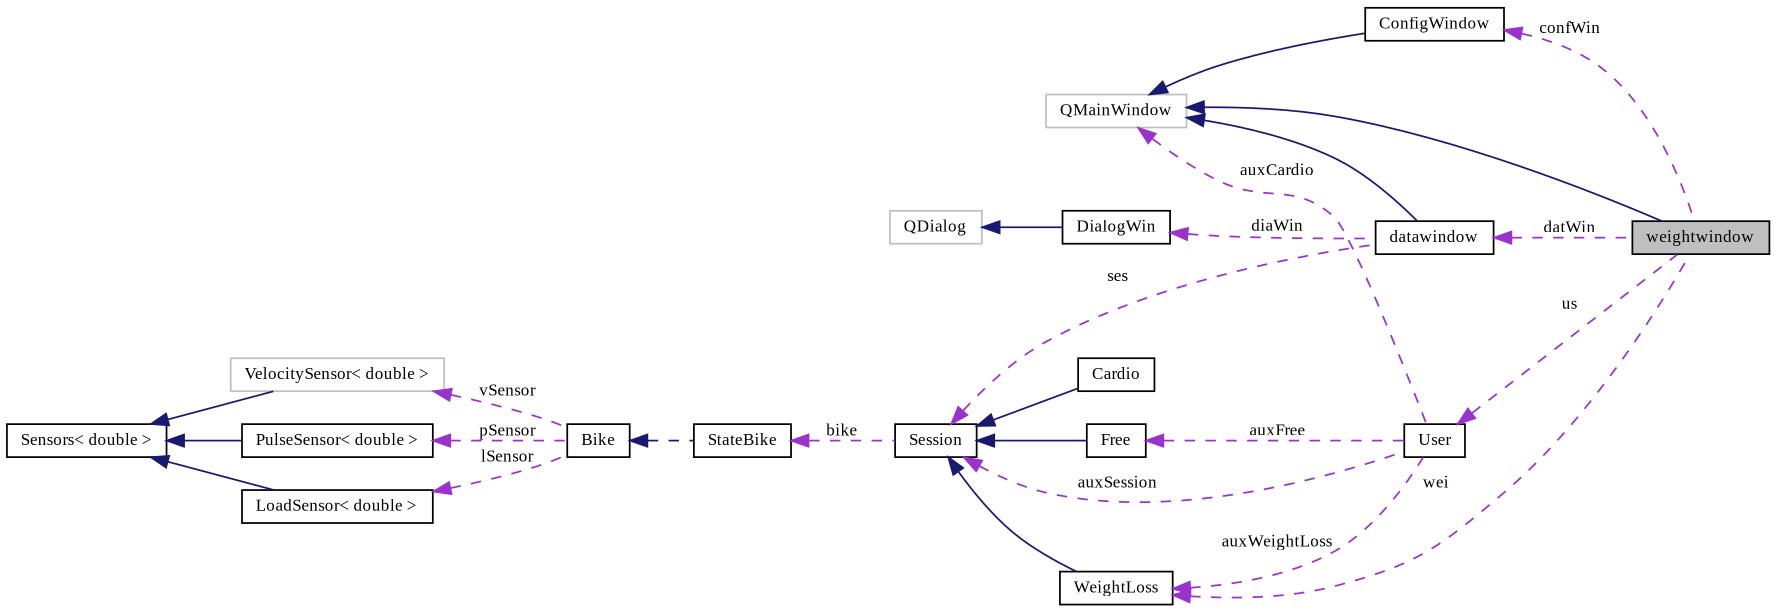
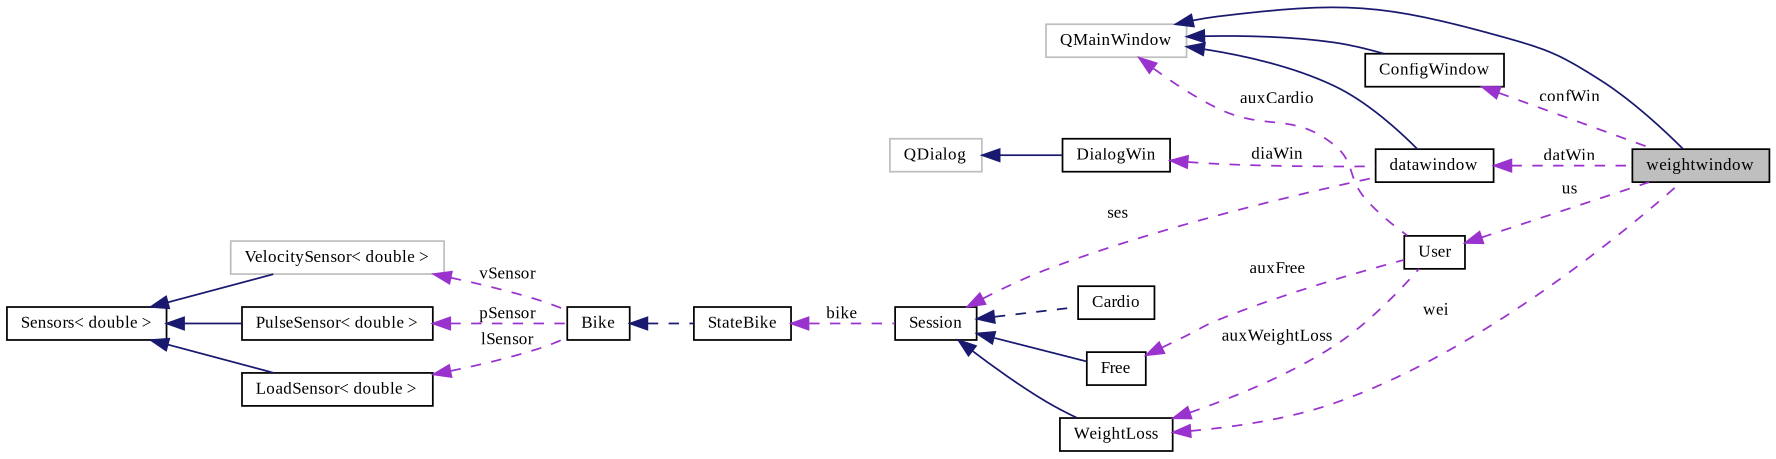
edge "Cardio" -> "Session": style solid -> dashed
edge "User" -> "Session": removed, label "auxSession"
